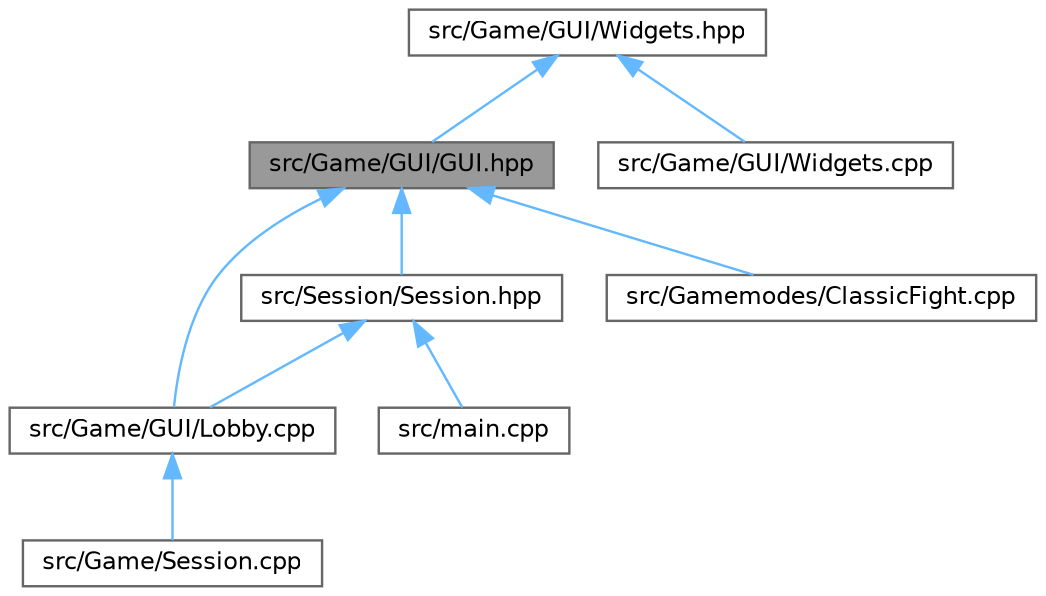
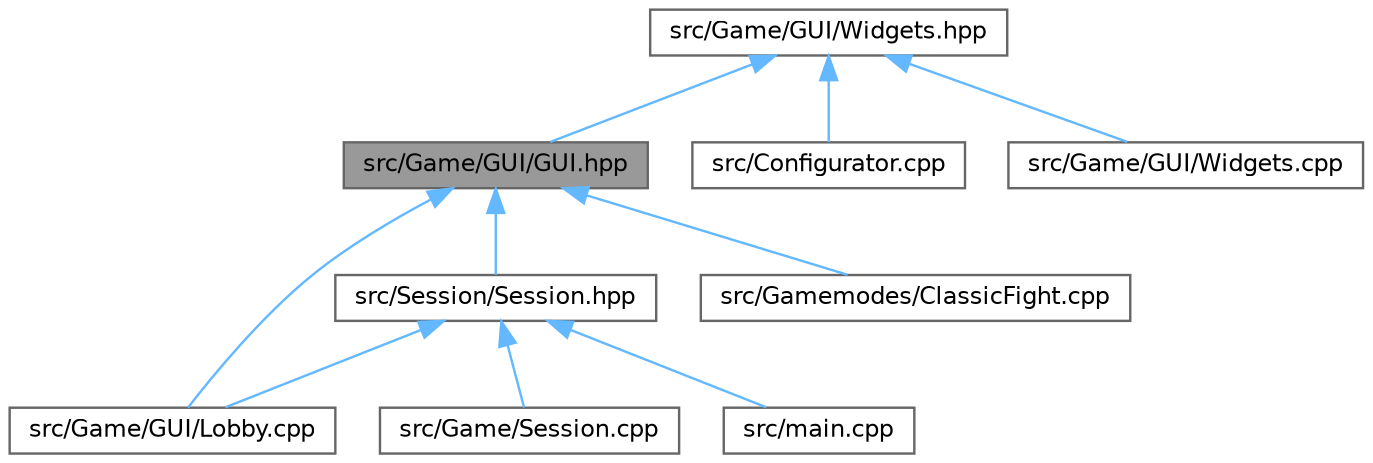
node "src/Configurator.cpp": added
edge "src/Game/Session.cpp" -> "src/Game/GUI/Lobby.cpp": now "src/Game/Session.cpp" -> "src/Session/Session.hpp"
